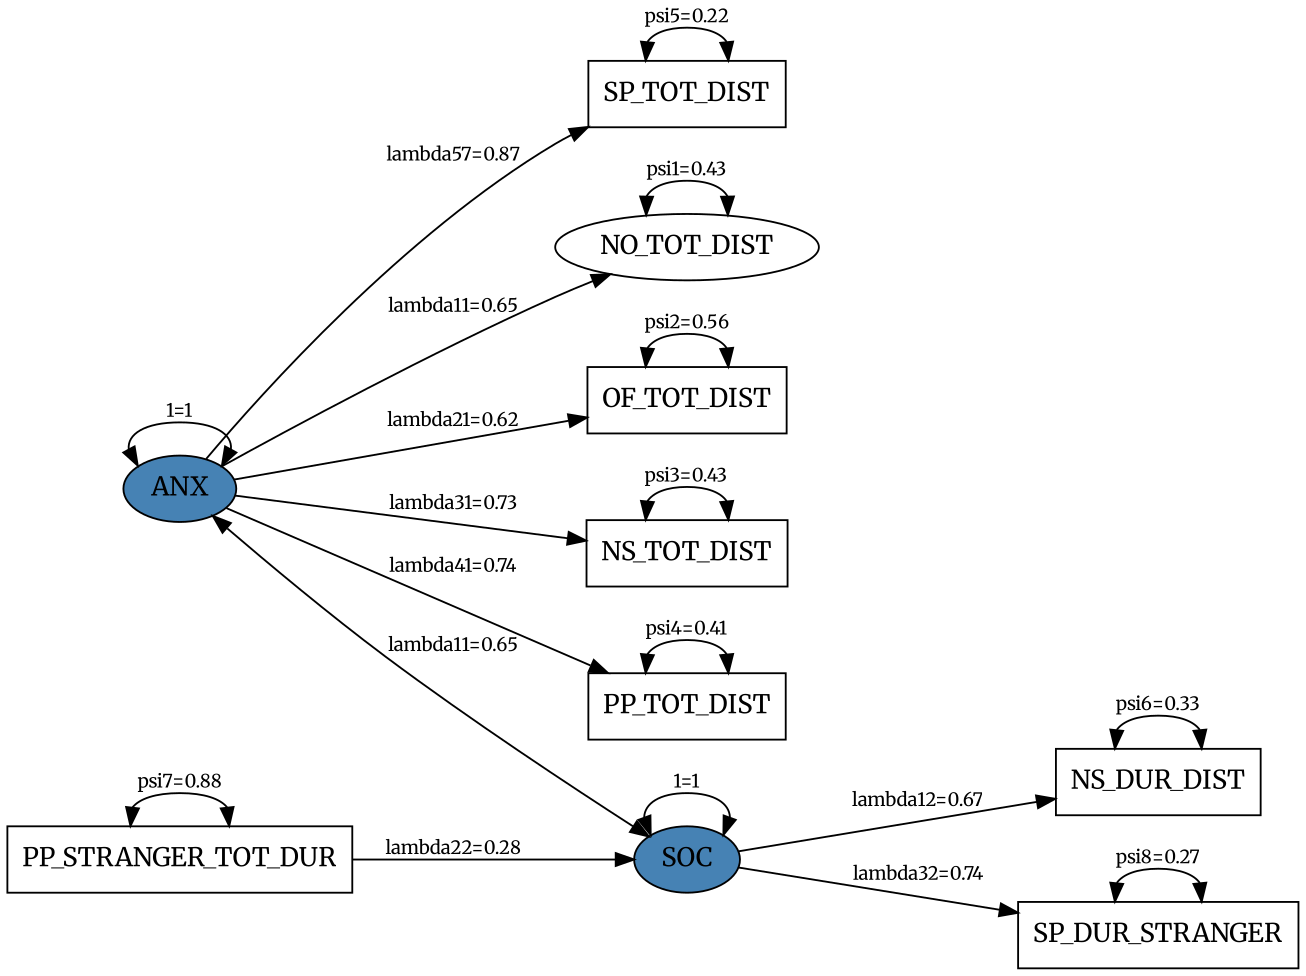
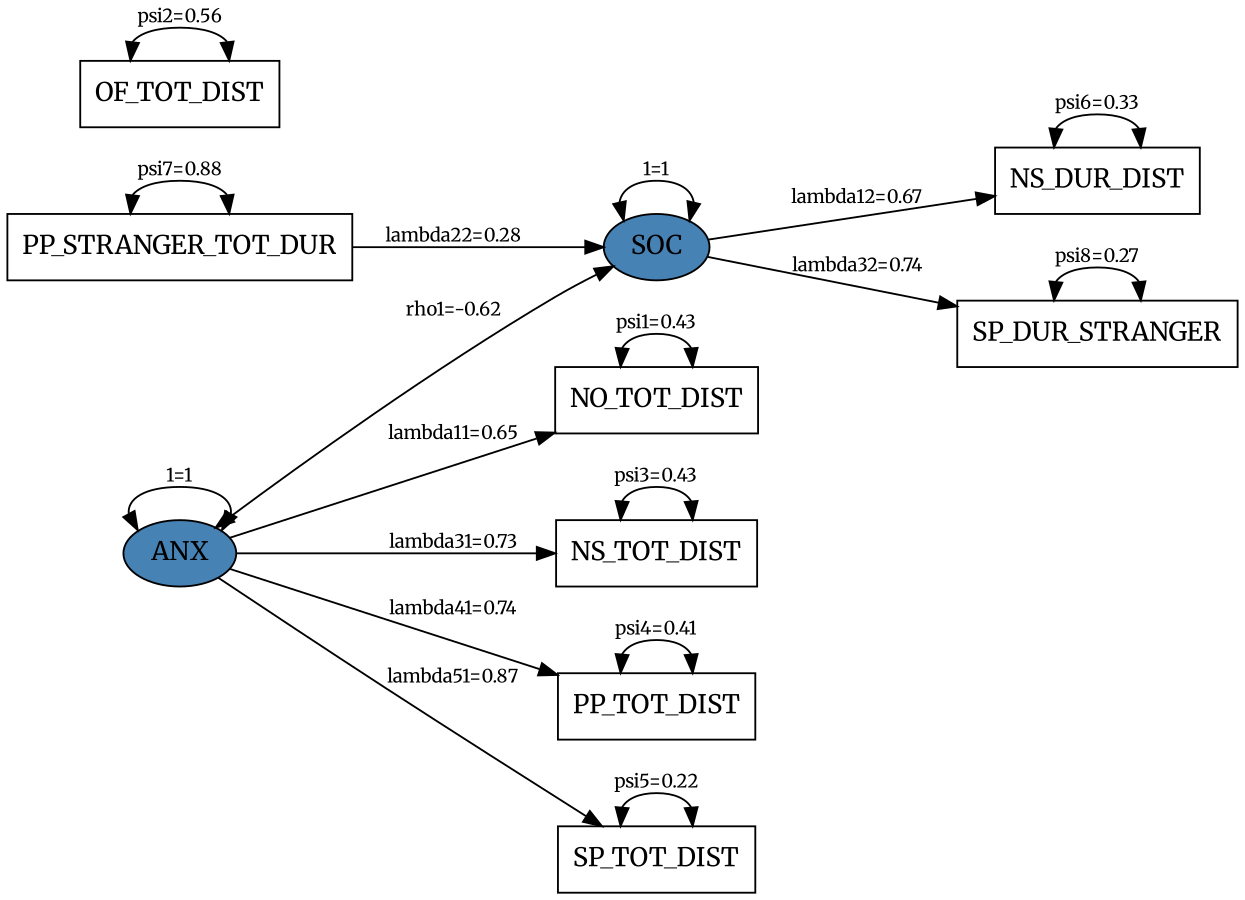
edge "ANX" -> "SP_TOT_DIST": label "lambda57=0.87" -> "lambda51=0.87"
node "NO_TOT_DIST": shape ellipse -> box
edge "ANX" -> "OF_TOT_DIST": removed, label "lambda21=0.62"
edge "ANX" -- "SOC": label "lambda11=0.65" -> "rho1=-0.62"
